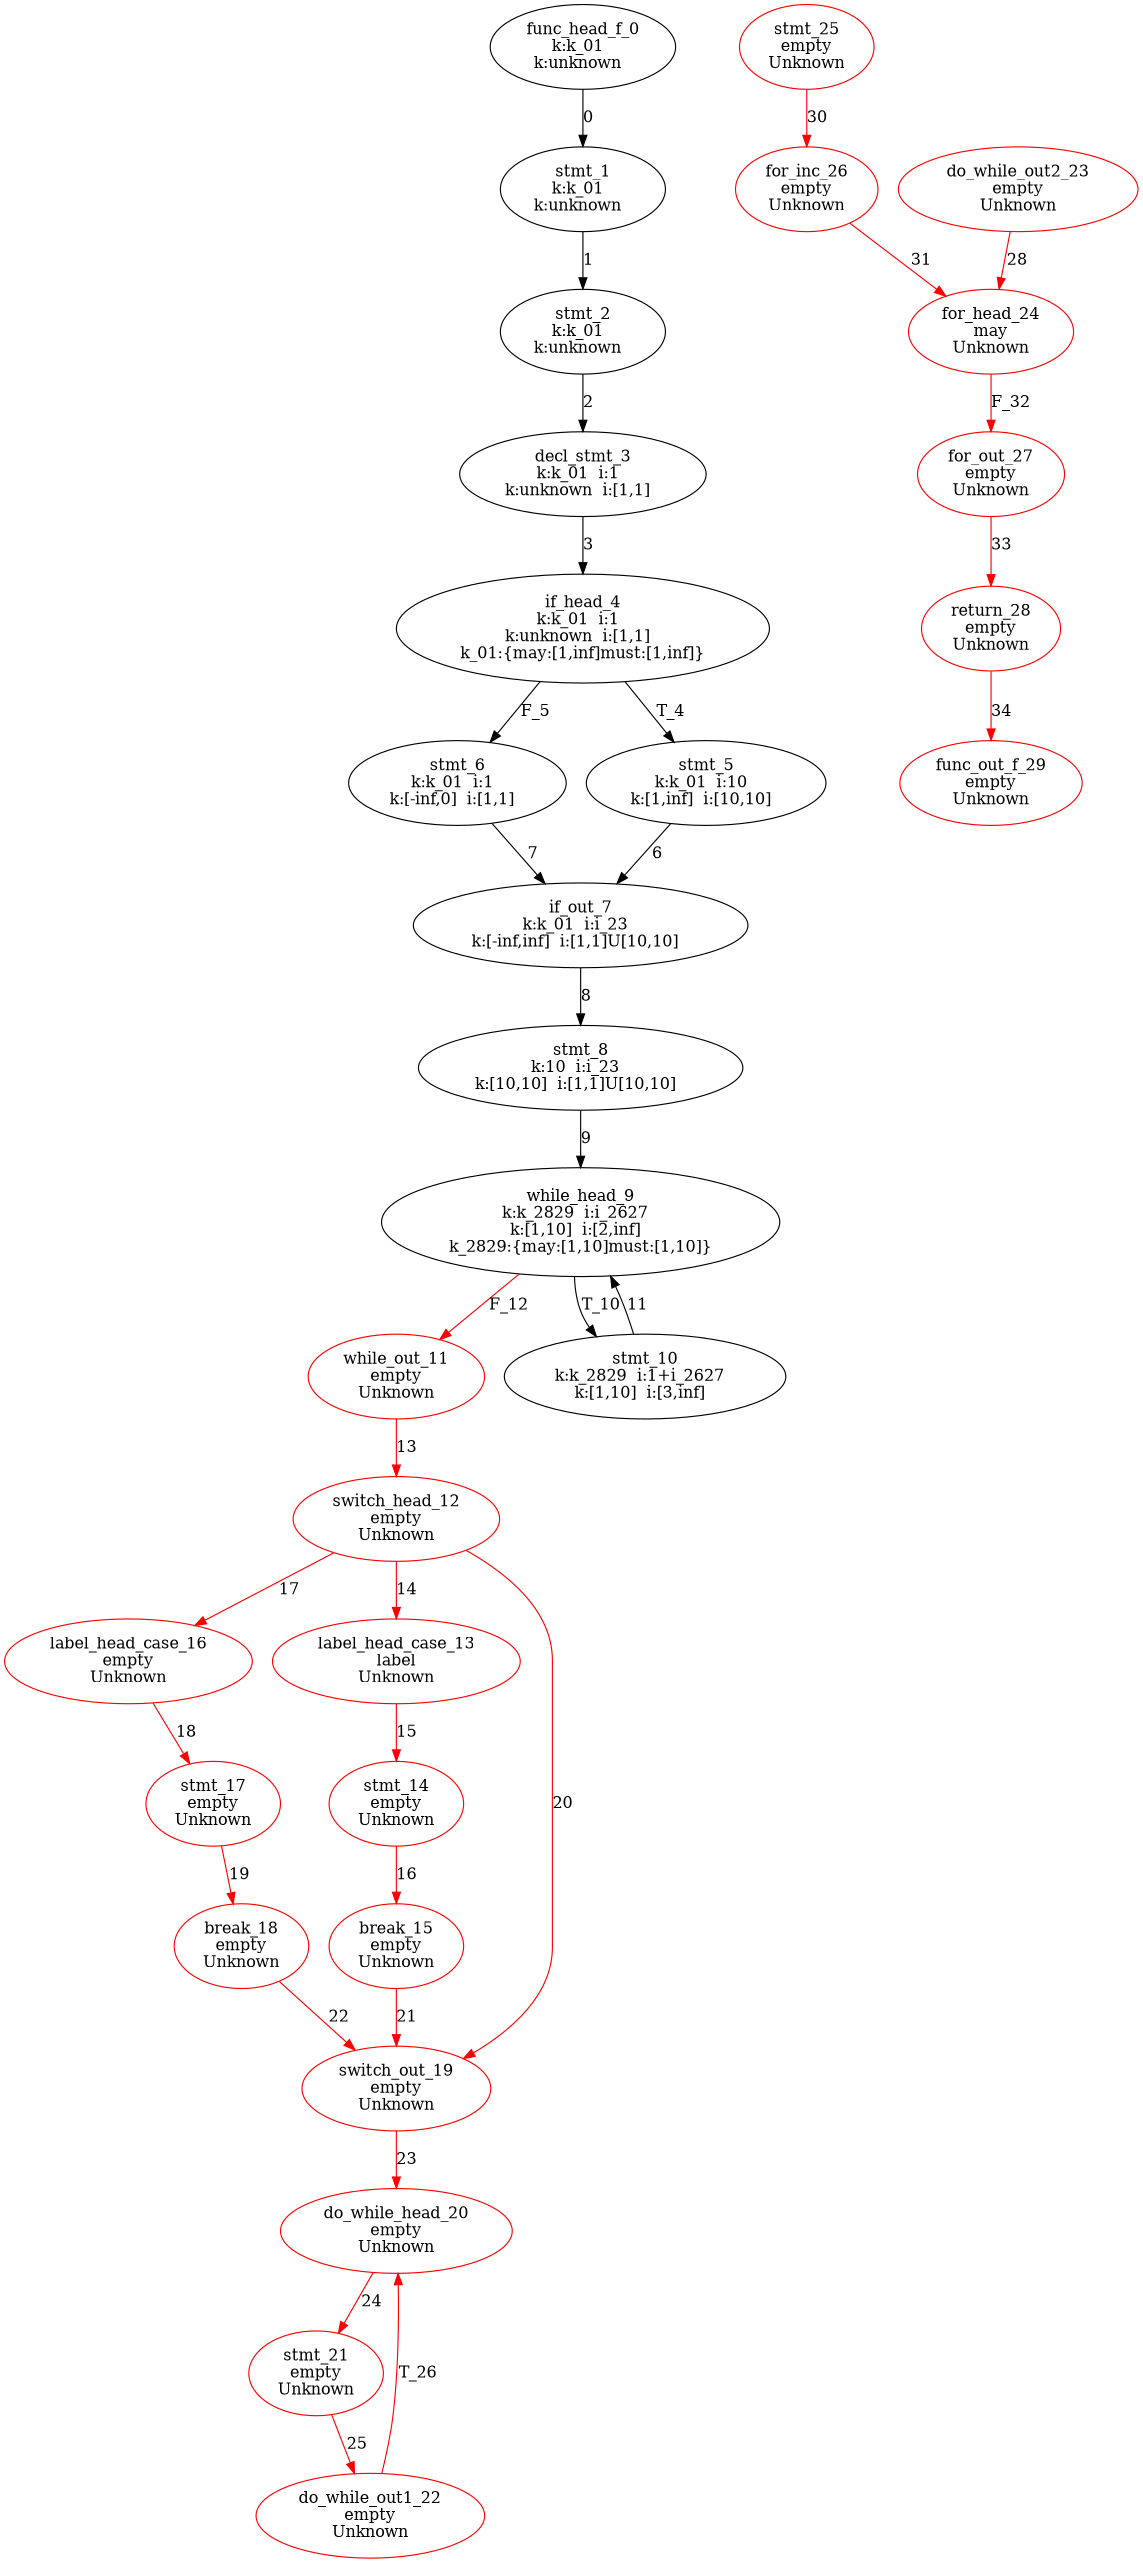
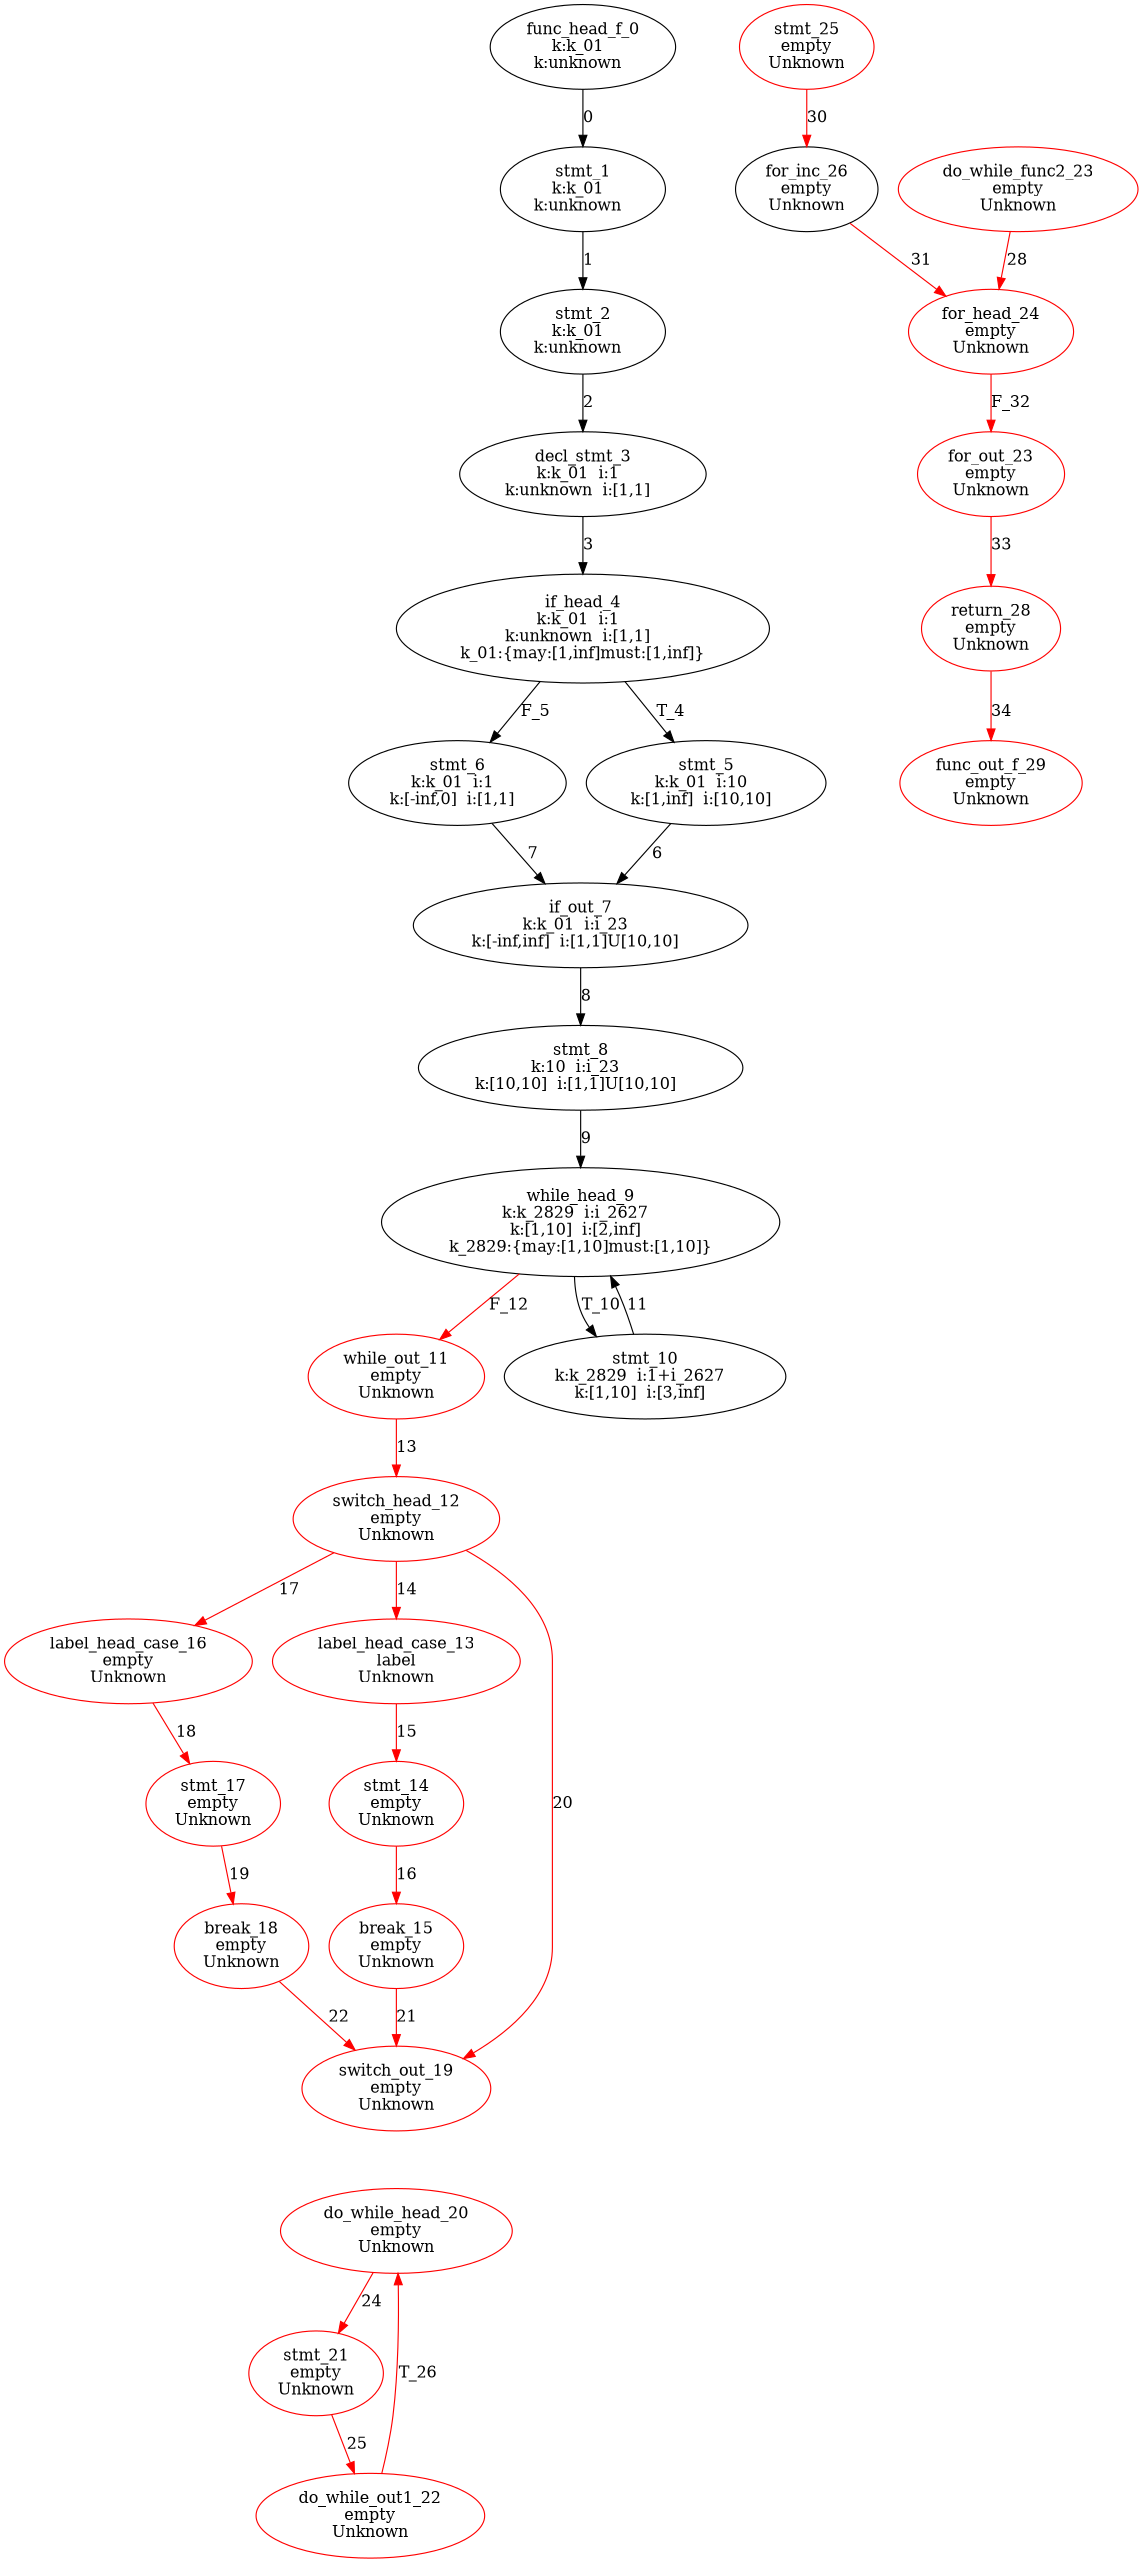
node "for_inc_26 empty Unknown": color red -> black
node "do_while_out2_23 empty Unknown": label "do_while_out2_23 empty Unknown" -> "do_while_func2_23 empty Unknown"
node "for_head_24 may Unknown": label "for_head_24 may Unknown" -> "for_head_24 empty Unknown"
node "for_out_27 empty Unknown": label "for_out_27 empty Unknown" -> "for_out_23 empty Unknown"
edge "switch_out_19 empty Unknown" -> "do_while_head_20 empty Unknown": removed, label "23"
